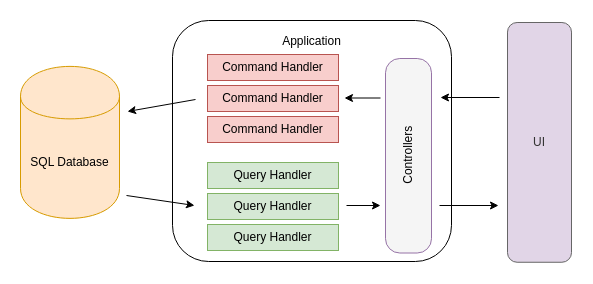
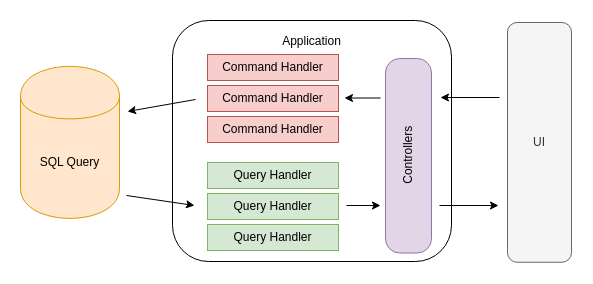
node "UI": fillcolor #e1d5e7 -> #f5f5f5
node "Controllers": fillcolor #f5f5f5 -> #e1d5e7
node "SQL Database": label "SQL Database" -> "SQL Query"
